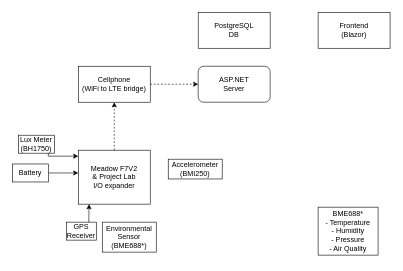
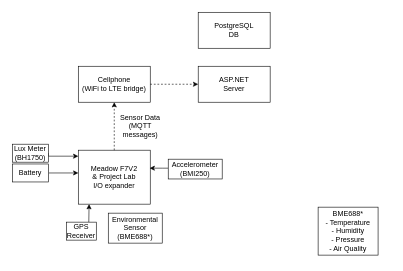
node "Frontend (Blazor)": removed
node "ASP.NET Server": shape rounded rectangle -> rectangle
node "Sensor Data (MQTT messages)": added
node "Lux Meter (BH1750)": moved (36, 144) -> (30, 153)
edge "Accelerometer (BMI250)" -> "Meadow F7V2 & Project Lab I/O expander": added
node "Environmental Sensor (BME688*)": moved (129, 237) -> (135, 228)
